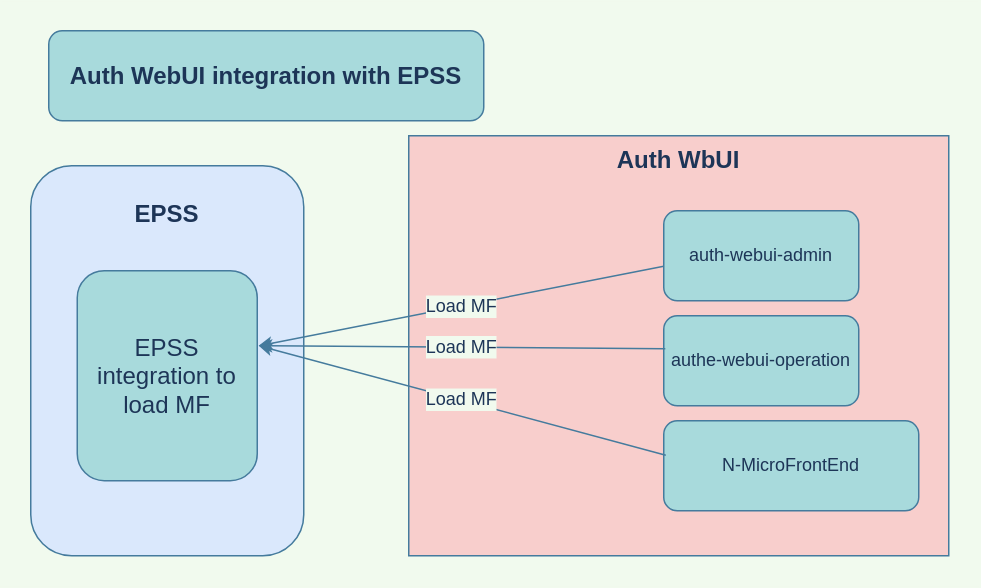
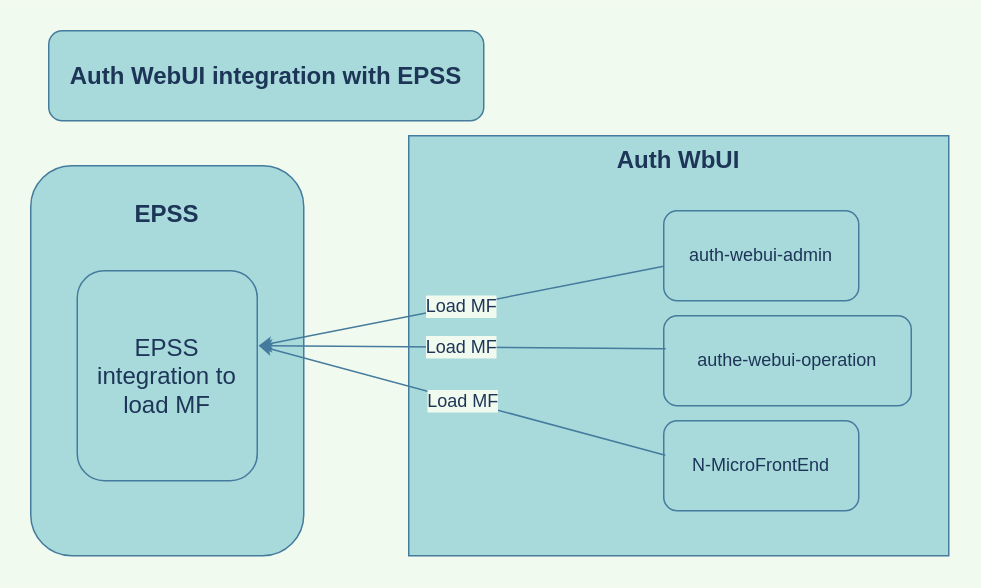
node "Auth WbUI": fillcolor #f8cecc -> #a8dadc
node "EPSS": fillcolor #dae8fc -> #a8dadc
node "authe-webui-operation": size 195x90 -> 248x90
node "N-MicroFrontEnd": size 255x90 -> 195x90
